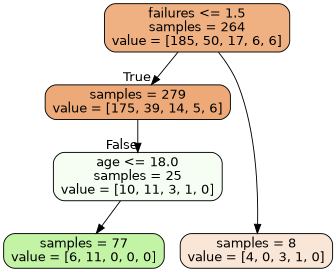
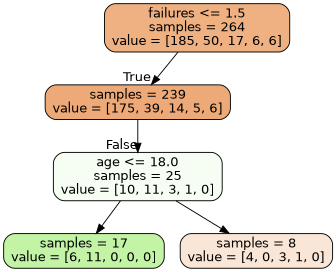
node "samples = 279 value = [175, 39, 14, 5, 6]": label "samples = 279 value = [175, 39, 14, 5, 6]" -> "samples = 239 value = [175, 39, 14, 5, 6]"
edge "failures <= 1.5 samples = 264 value = [185, 50, 17, 6, 6]" -> "samples = 8 value = [4, 0, 3, 1, 0]": now "age <= 18.0 samples = 25 value = [10, 11, 3, 1, 0]" -> "samples = 8 value = [4, 0, 3, 1, 0]"
node "samples = 77 value = [6, 11, 0, 0, 0]": label "samples = 77 value = [6, 11, 0, 0, 0]" -> "samples = 17 value = [6, 11, 0, 0, 0]"
